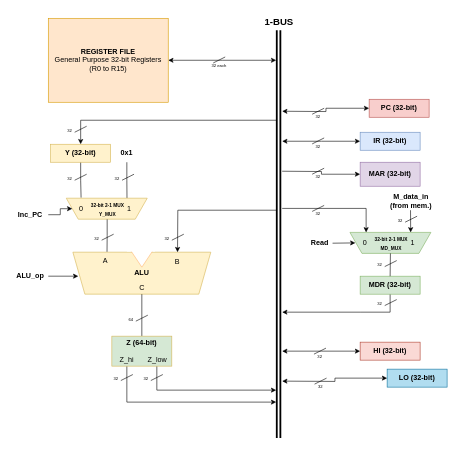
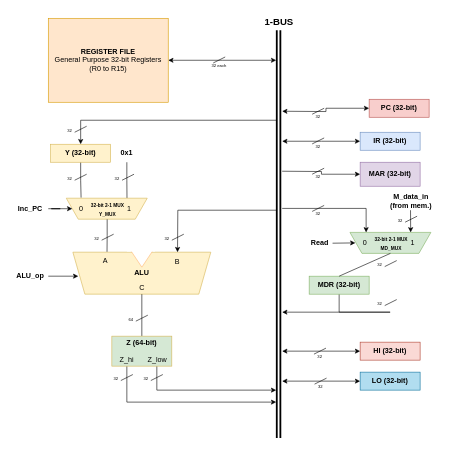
node "Inc_PC": moved (30, 215) -> (30, 209)
node "MDR (32-bit)": moved (390, 285) -> (339, 285)
node "LO (32-bit)": moved (417, 378) -> (390, 381)
